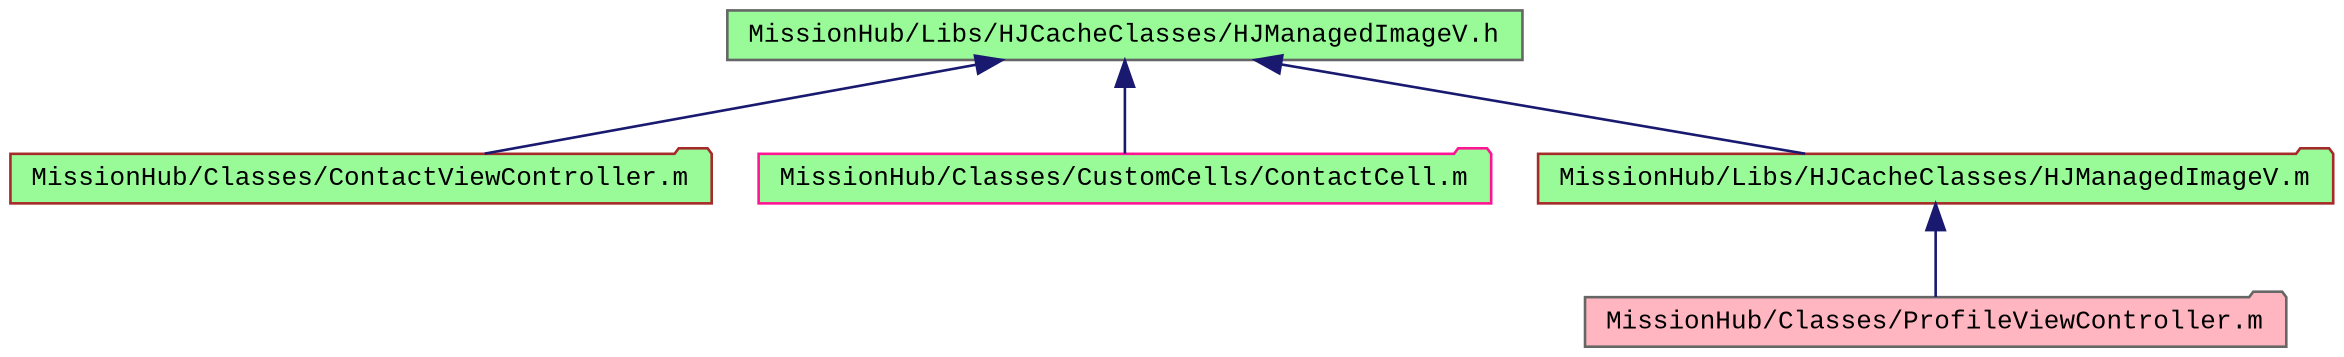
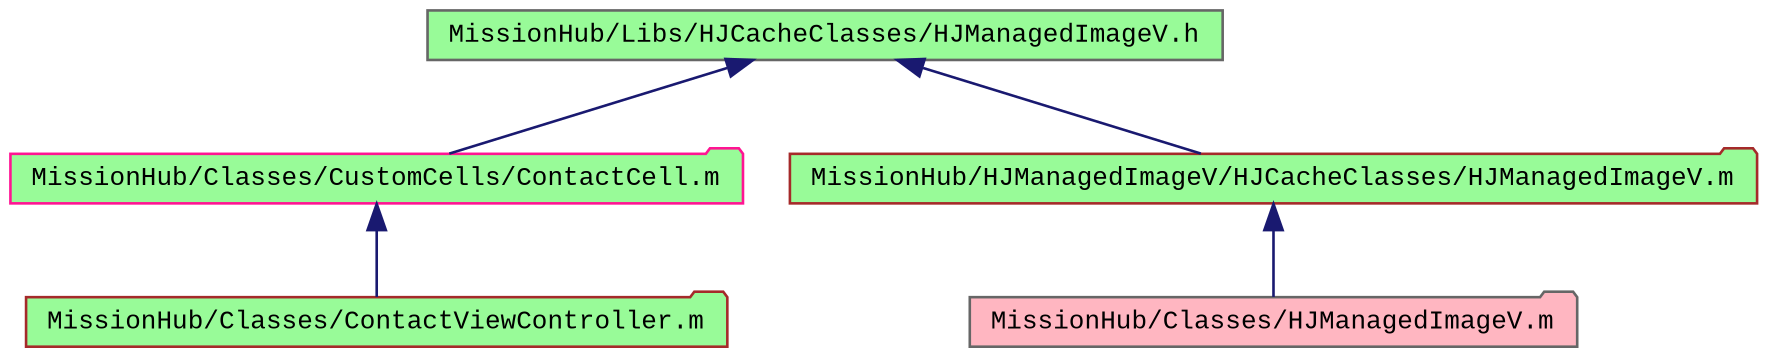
edge "MissionHub/Classes/ContactViewController.m" -> "MissionHub/Libs/HJCacheClasses/HJManagedImageV.h": now "MissionHub/Classes/ContactViewController.m" -> "MissionHub/Classes/CustomCells/ContactCell.m"
node "MissionHub/Libs/HJCacheClasses/HJManagedImageV.m": label "MissionHub/Libs/HJCacheClasses/HJManagedImageV.m" -> "MissionHub/HJManagedImageV/HJCacheClasses/HJManagedImageV.m"
node "MissionHub/Classes/ProfileViewController.m": label "MissionHub/Classes/ProfileViewController.m" -> "MissionHub/Classes/HJManagedImageV.m"
